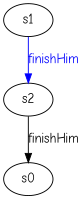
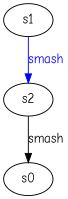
edge "s1" -> "s2": label "finishHim" -> "smash"
edge "s2" -> "s0": label "finishHim" -> "smash"
